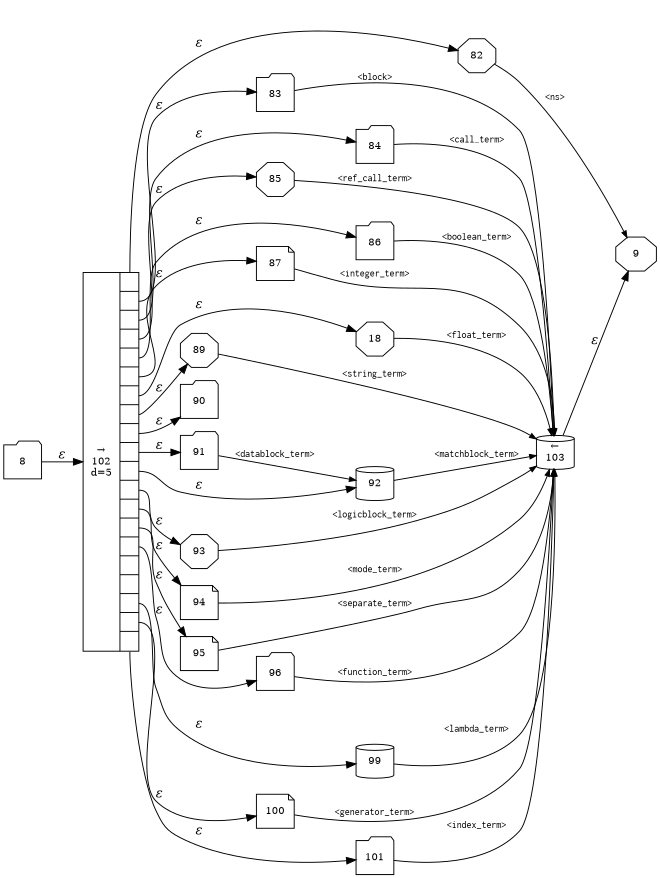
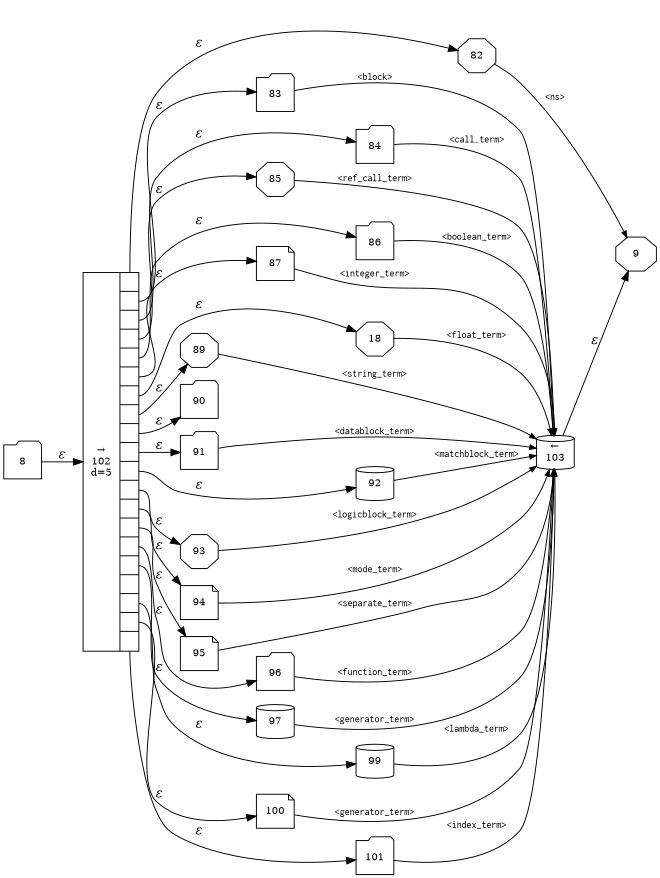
edge "91" -> "92": now "91" -> "← 103"
node "97": added
